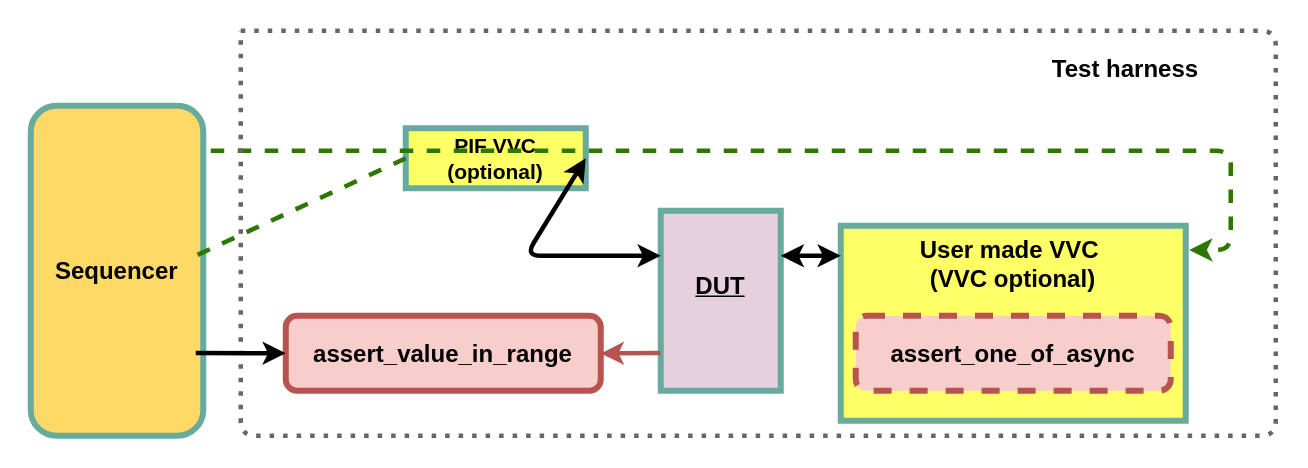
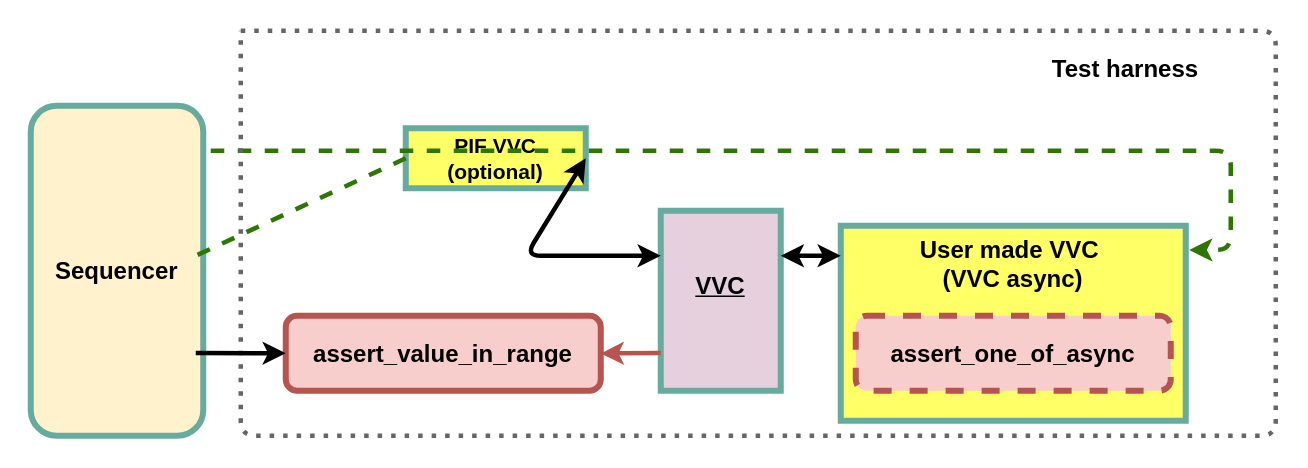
node "User made VVC (VVC optional)": label "User made VVC (VVC optional)" -> "User made VVC (VVC async)"
node "Sequencer": fillcolor #ffd966 -> #fff2cc
node "DUT": label "DUT" -> "VVC"
